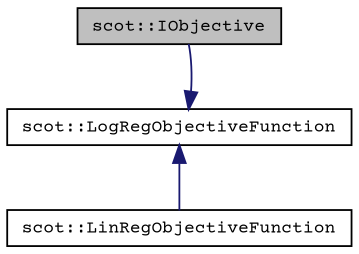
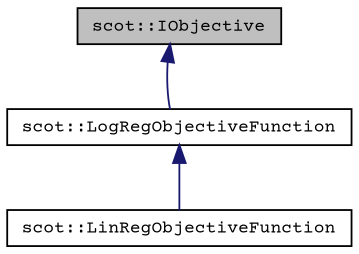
edge "scot::IObjective" -> "scot::LogRegObjectiveFunction": reversed
